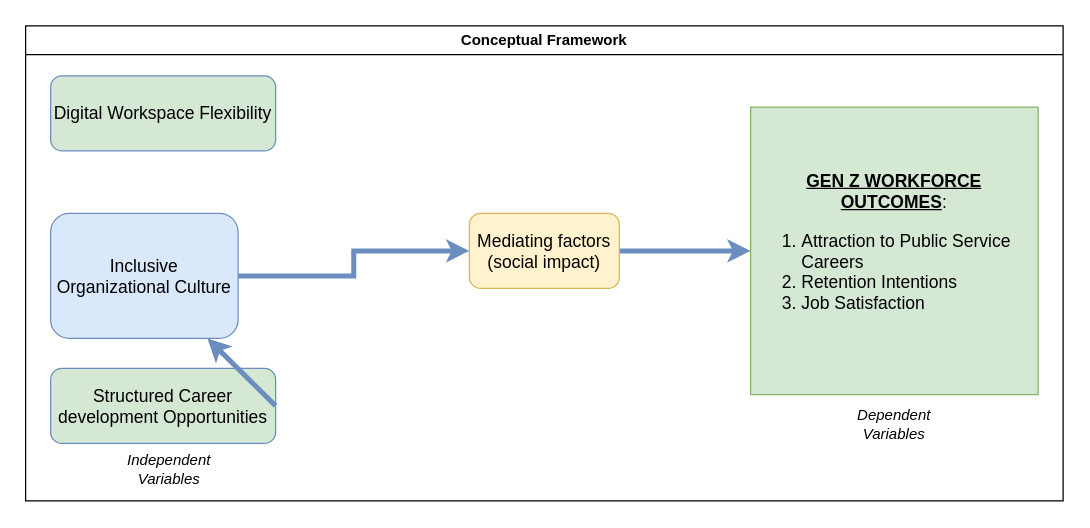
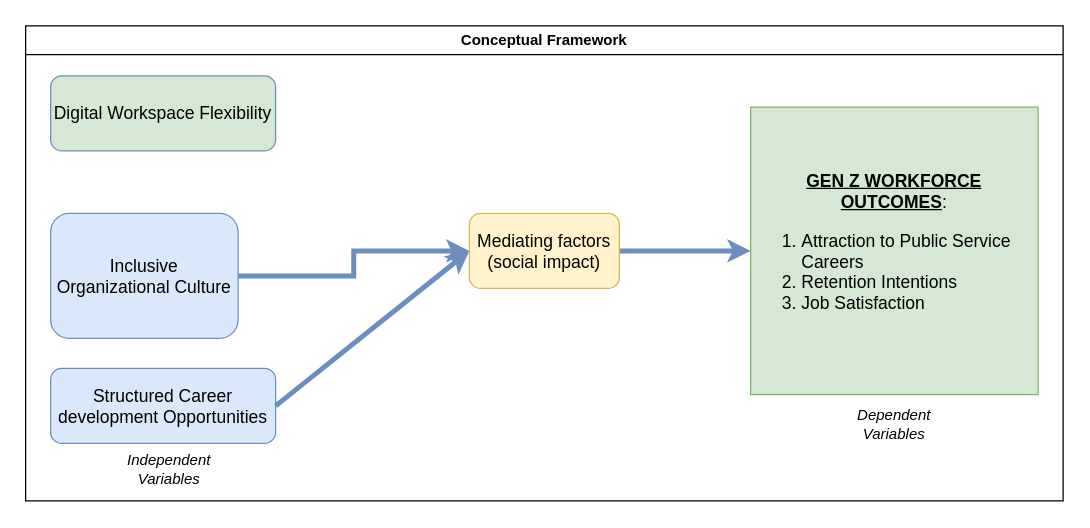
edge "Structured Career development Opportunities" -> "Inclusive Organizational Culture": now "Structured Career development Opportunities" -> "Mediating factors (social impact)"
node "Structured Career development Opportunities": fillcolor #d5e8d4 -> #dae8fc
